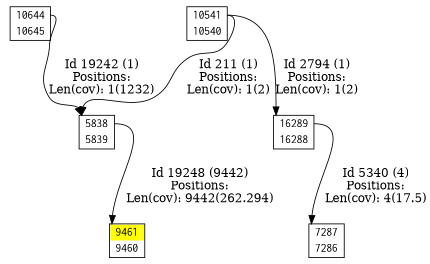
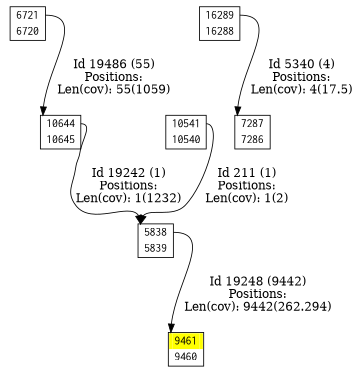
node "6721": added
edge "10541" -> "16289": removed, label "Id 2794 (1) Positions: Len(cov): 1(2)"
